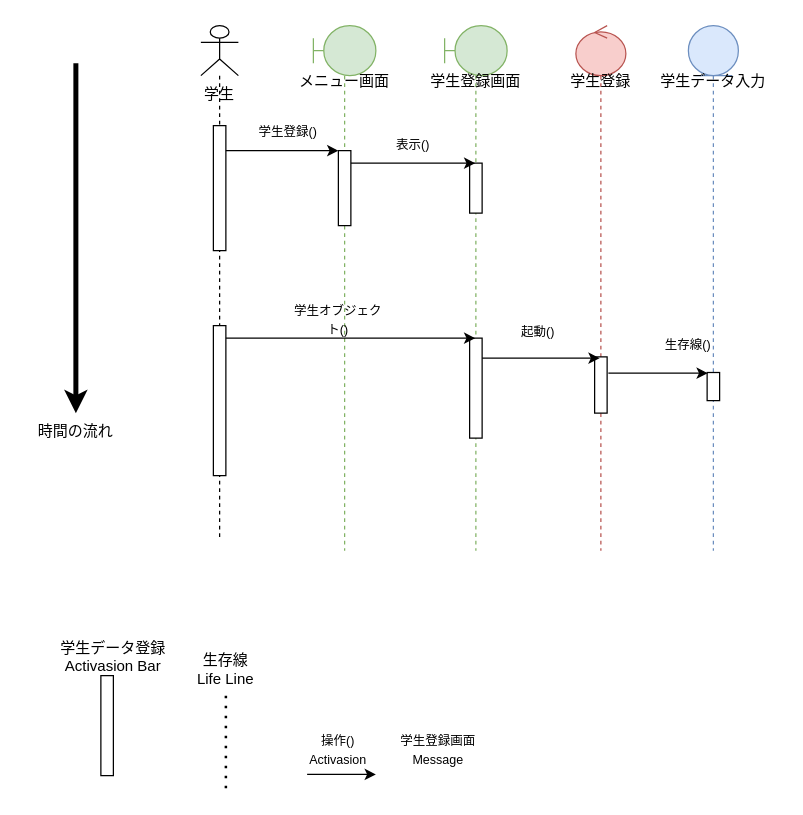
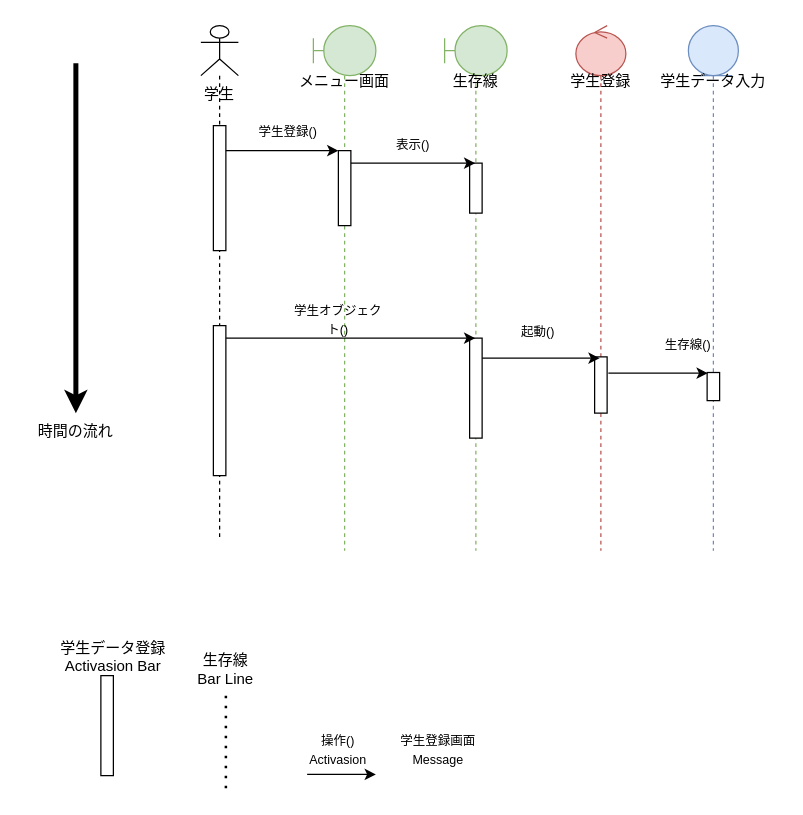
node "学生登録画面": label "学生登録画面" -> "生存線"
node "生存線 Life Line": label "生存線 Life Line" -> "生存線 Bar Line"
